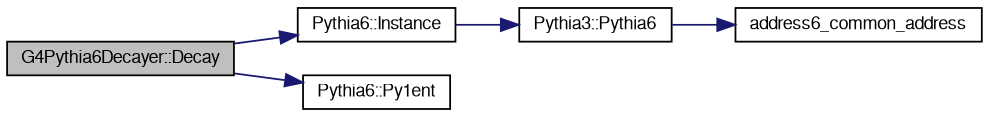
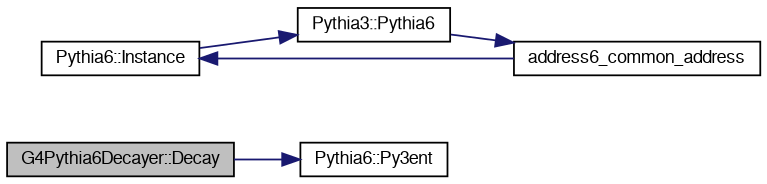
edge "G4Pythia6Decayer::Decay" -> "Pythia6::Instance": now "address6_common_address" -> "Pythia6::Instance"
node "Pythia6::Py1ent": label "Pythia6::Py1ent" -> "Pythia6::Py3ent"
